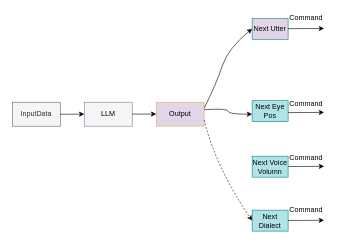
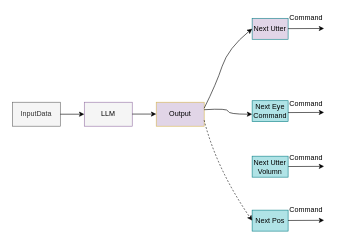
node "Next Eye Pos": label "Next Eye Pos" -> "Next Eye Command"
node "Next Voice Volumn": label "Next Voice Volumn" -> "Next Utter Volumn"
node "Next Dialect": label "Next Dialect" -> "Next Pos"
